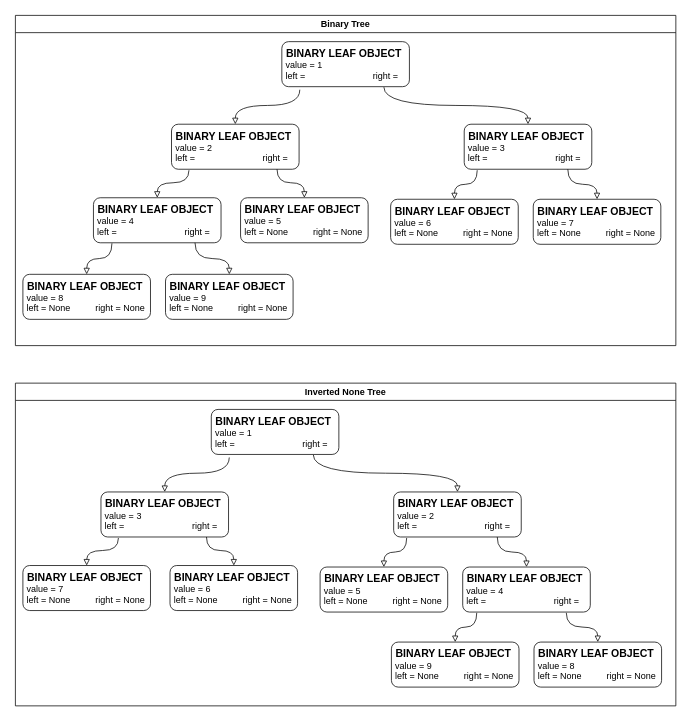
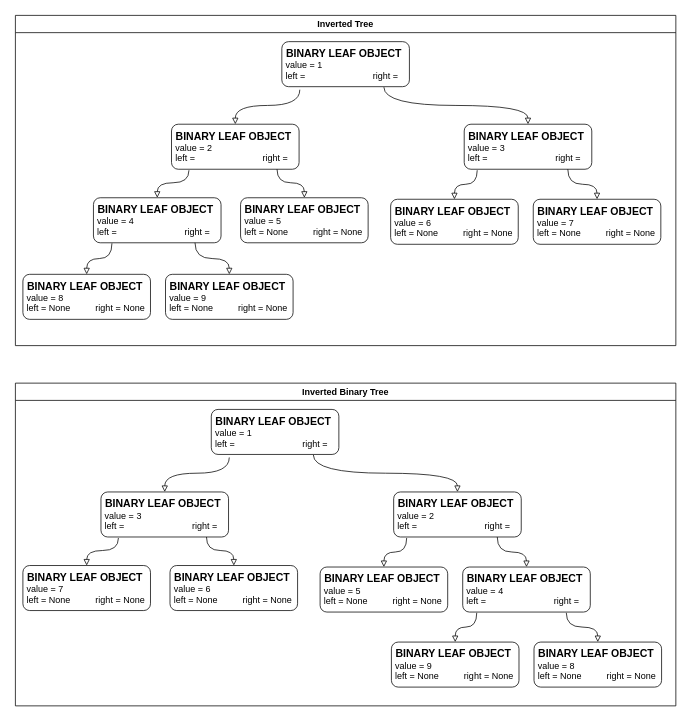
node "Binary Tree": label "Binary Tree" -> "Inverted Tree"
node "Inverted None Tree": label "Inverted None Tree" -> "Inverted Binary Tree"
